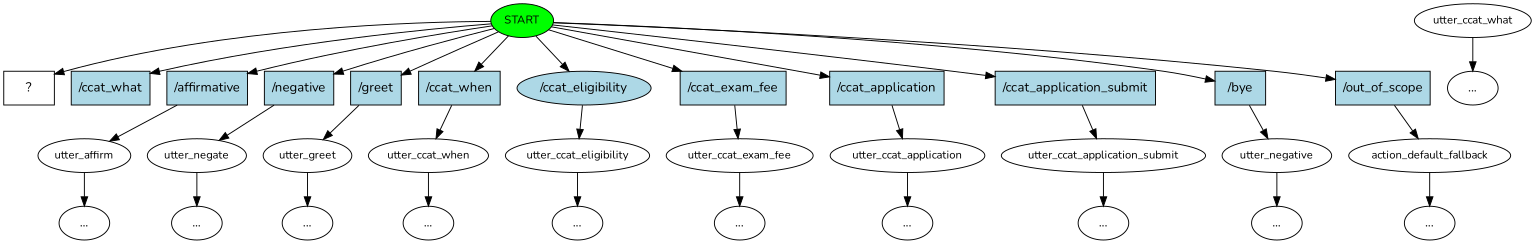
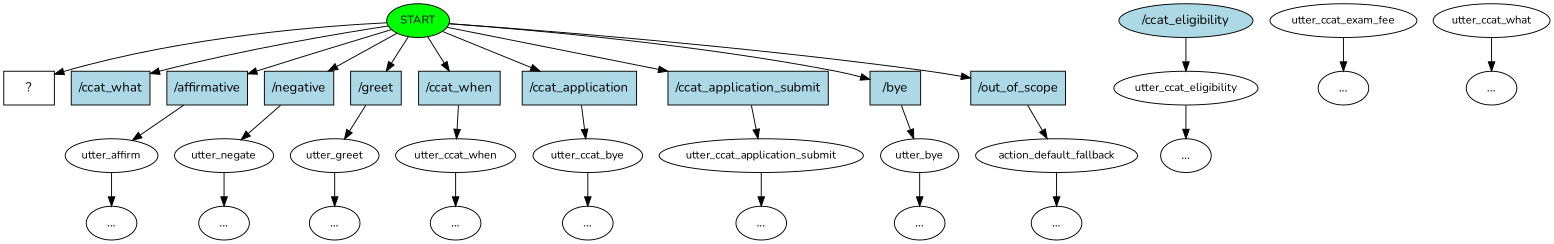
edge "START" -> "/ccat_eligibility": removed
node "/ccat_exam_fee": removed
node "utter_ccat_application": label "utter_ccat_application" -> "utter_ccat_bye"
node "utter_negative": label "utter_negative" -> "utter_bye"
